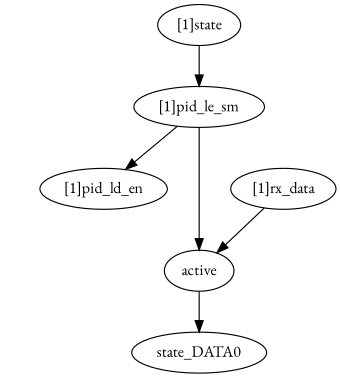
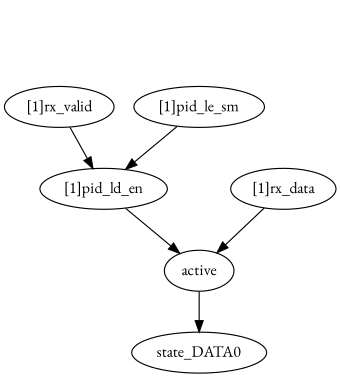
node "[1]state": removed
node "[1]rx_valid": added
edge "[1]pid_le_sm" -> "active": now "[1]pid_ld_en" -> "active"
